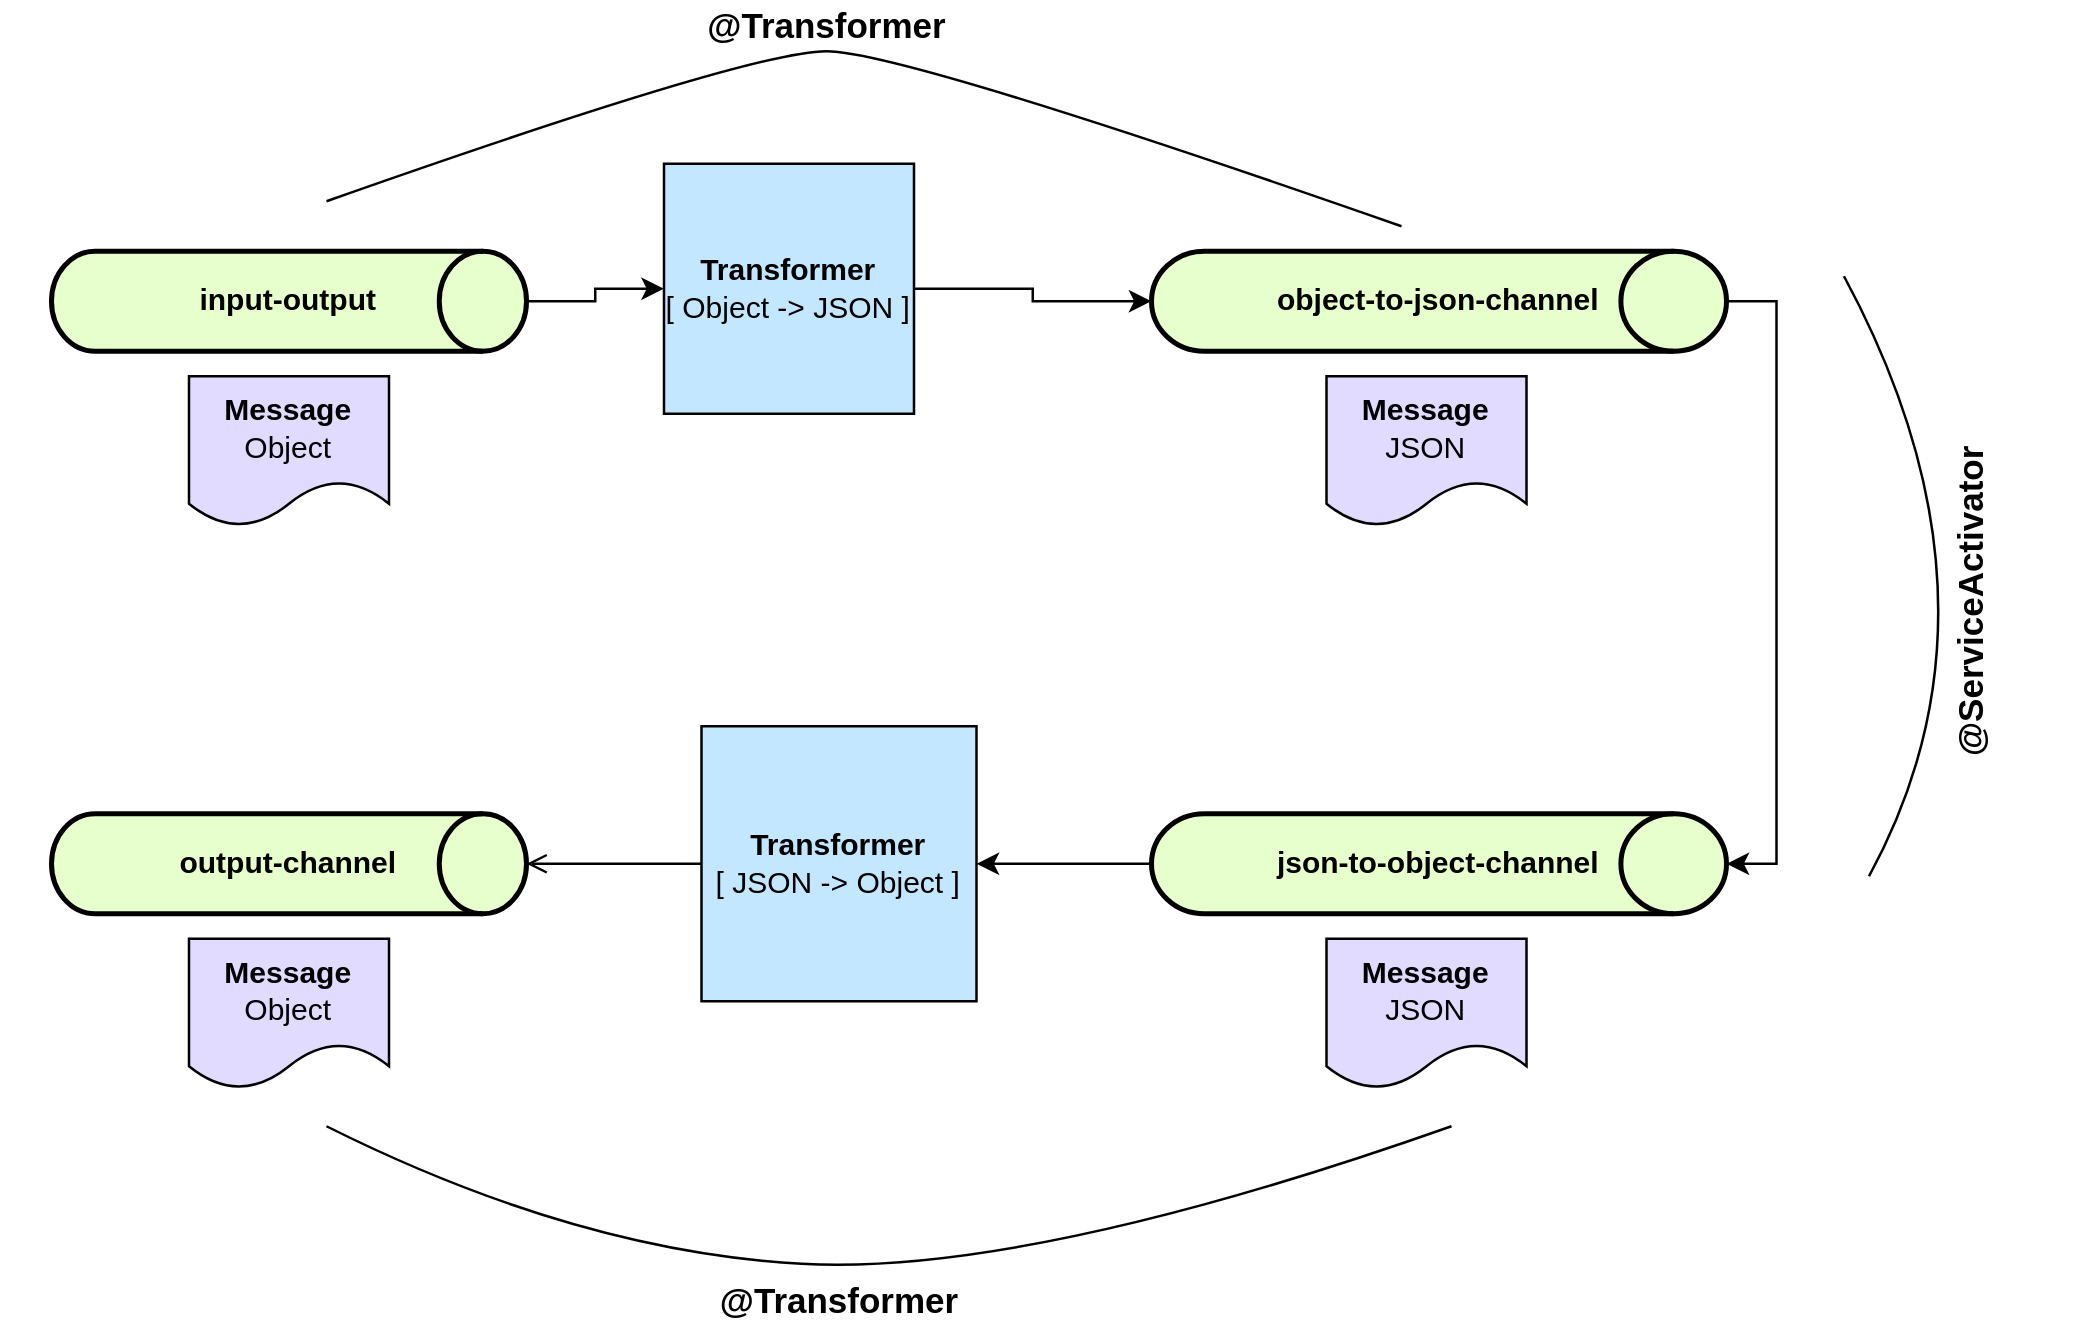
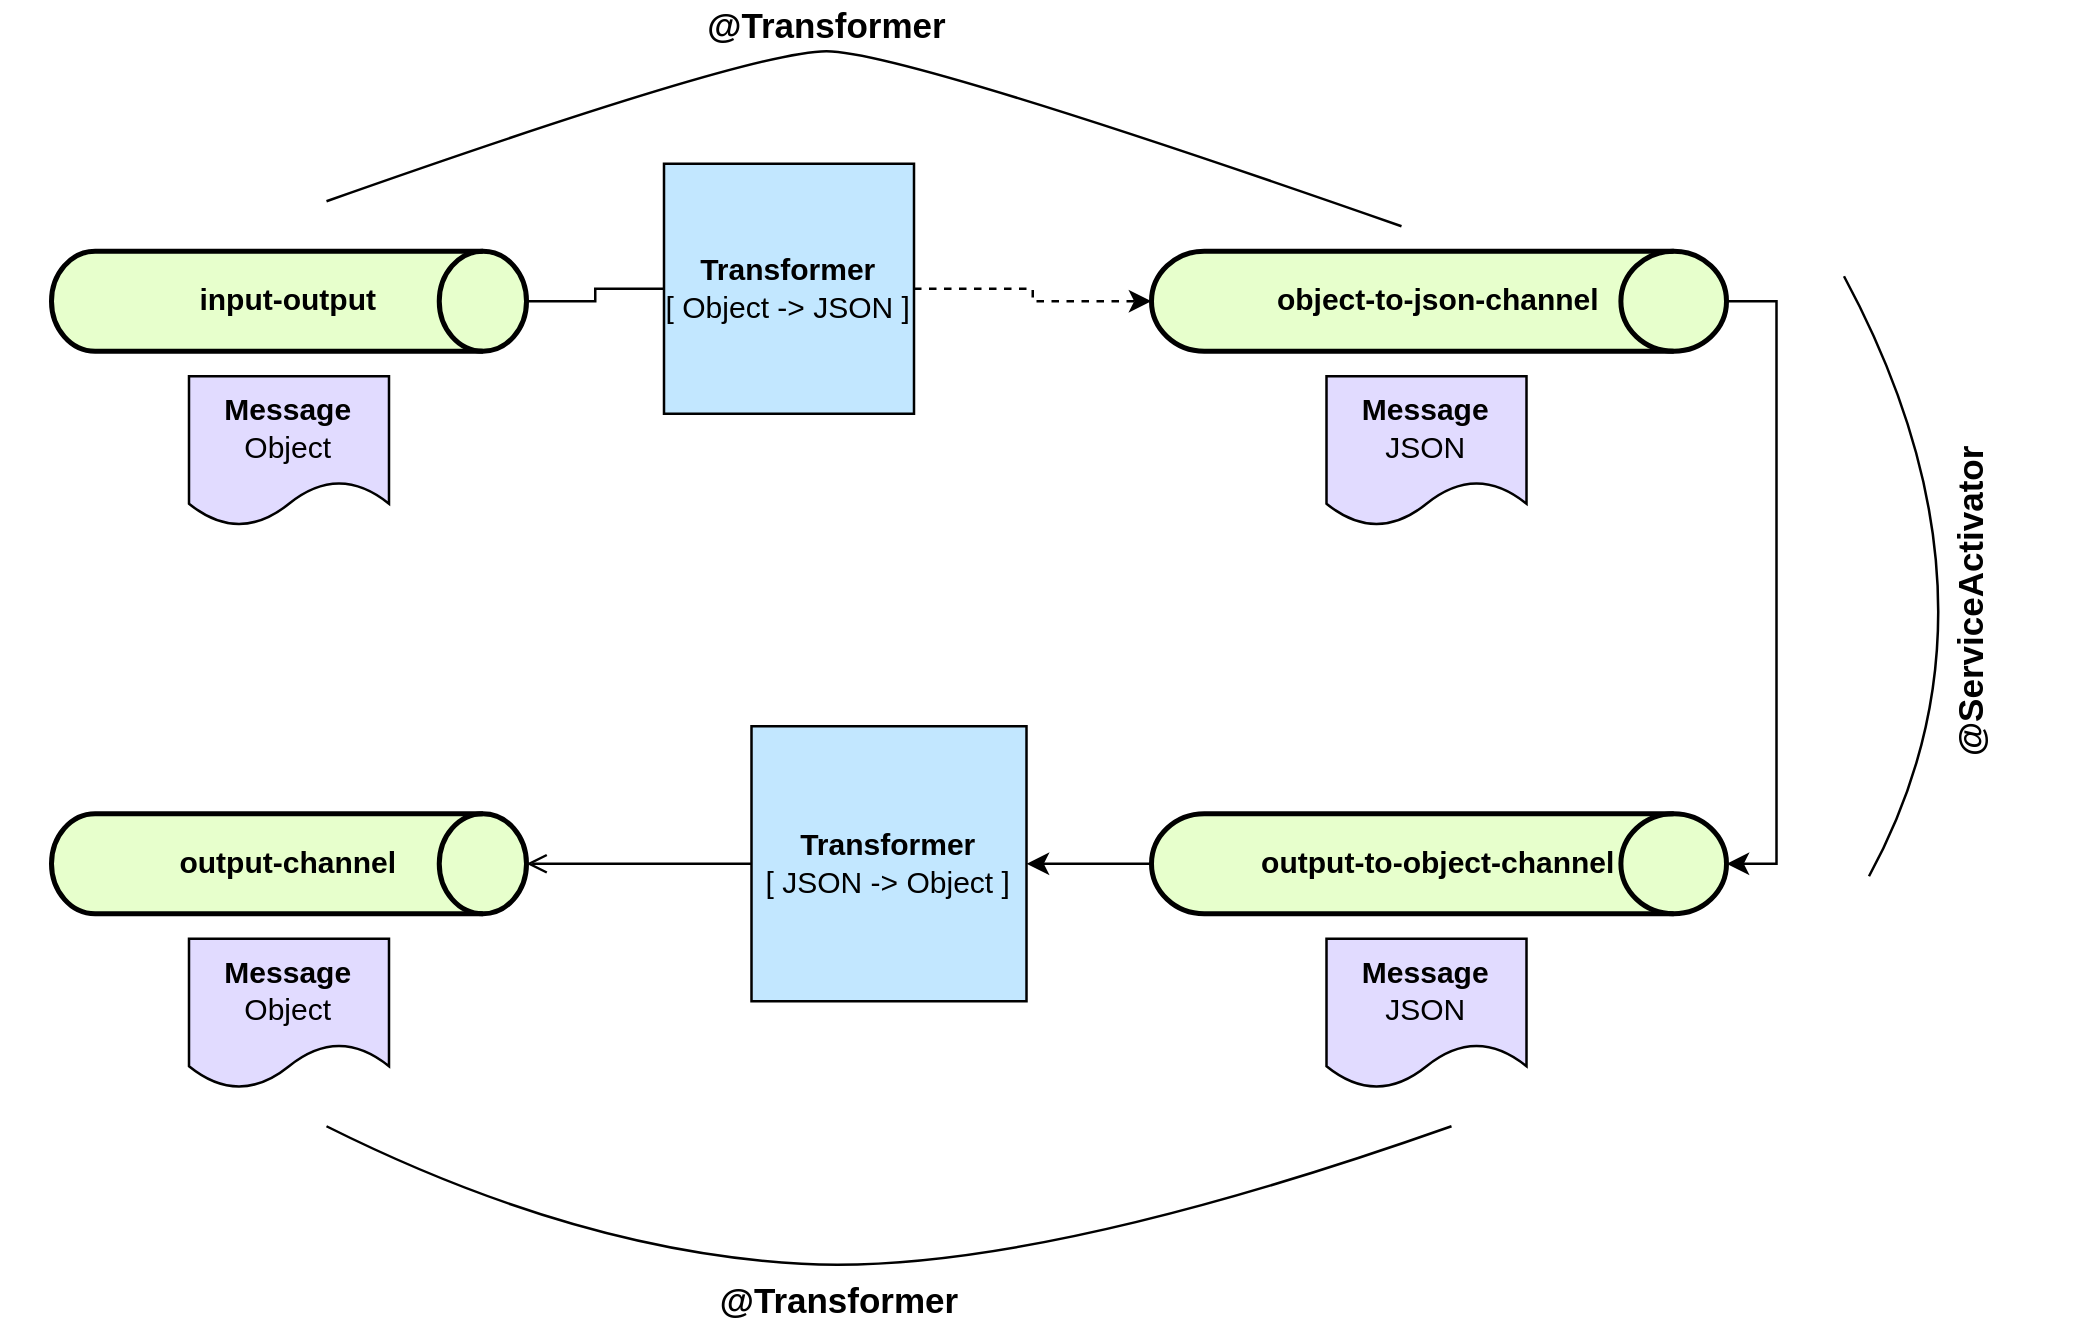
edge "input-output" -> "Transformer [ Object -> JSON ]": arrowhead classic -> none
edge "Transformer [ Object -> JSON ]" -> "object-to-json-channel": style solid -> dashed
node "Transformer [ JSON -> Object ]": moved (839, 864) -> (889, 864)
node "json-to-object-channel": label "json-to-object-channel" -> "output-to-object-channel"
